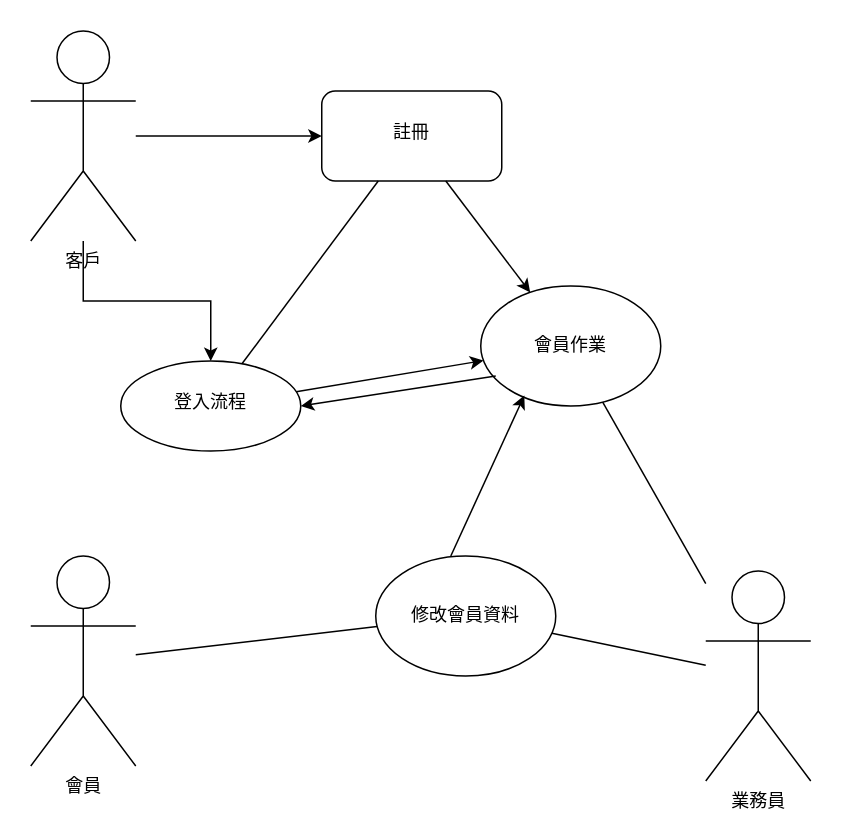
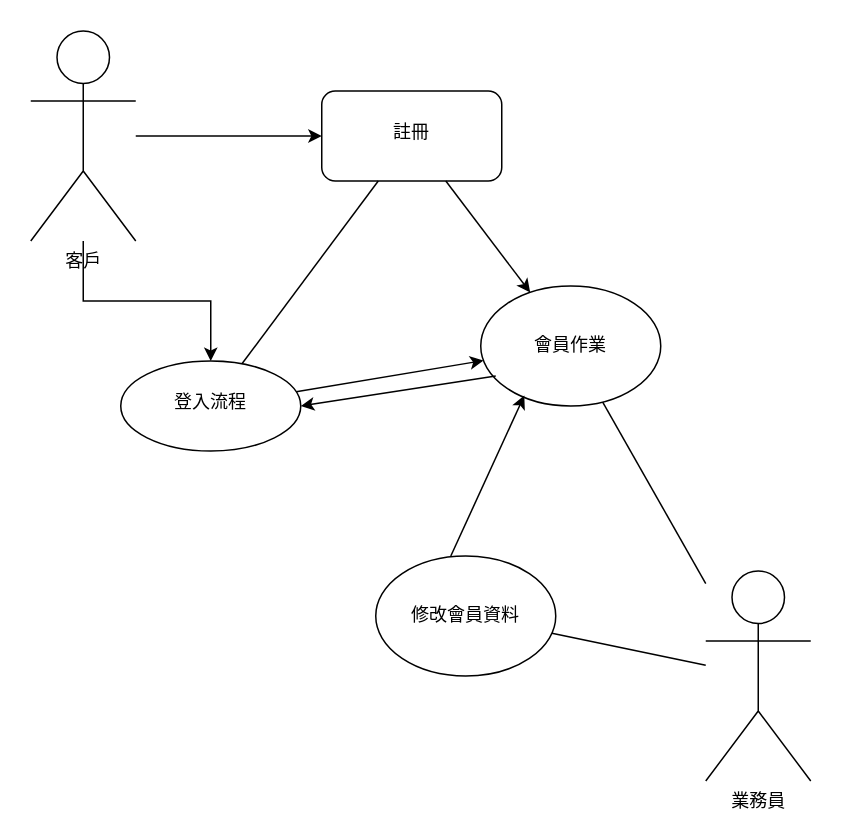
edge "修改會員資料" -- "會員": removed
node "會員": removed
